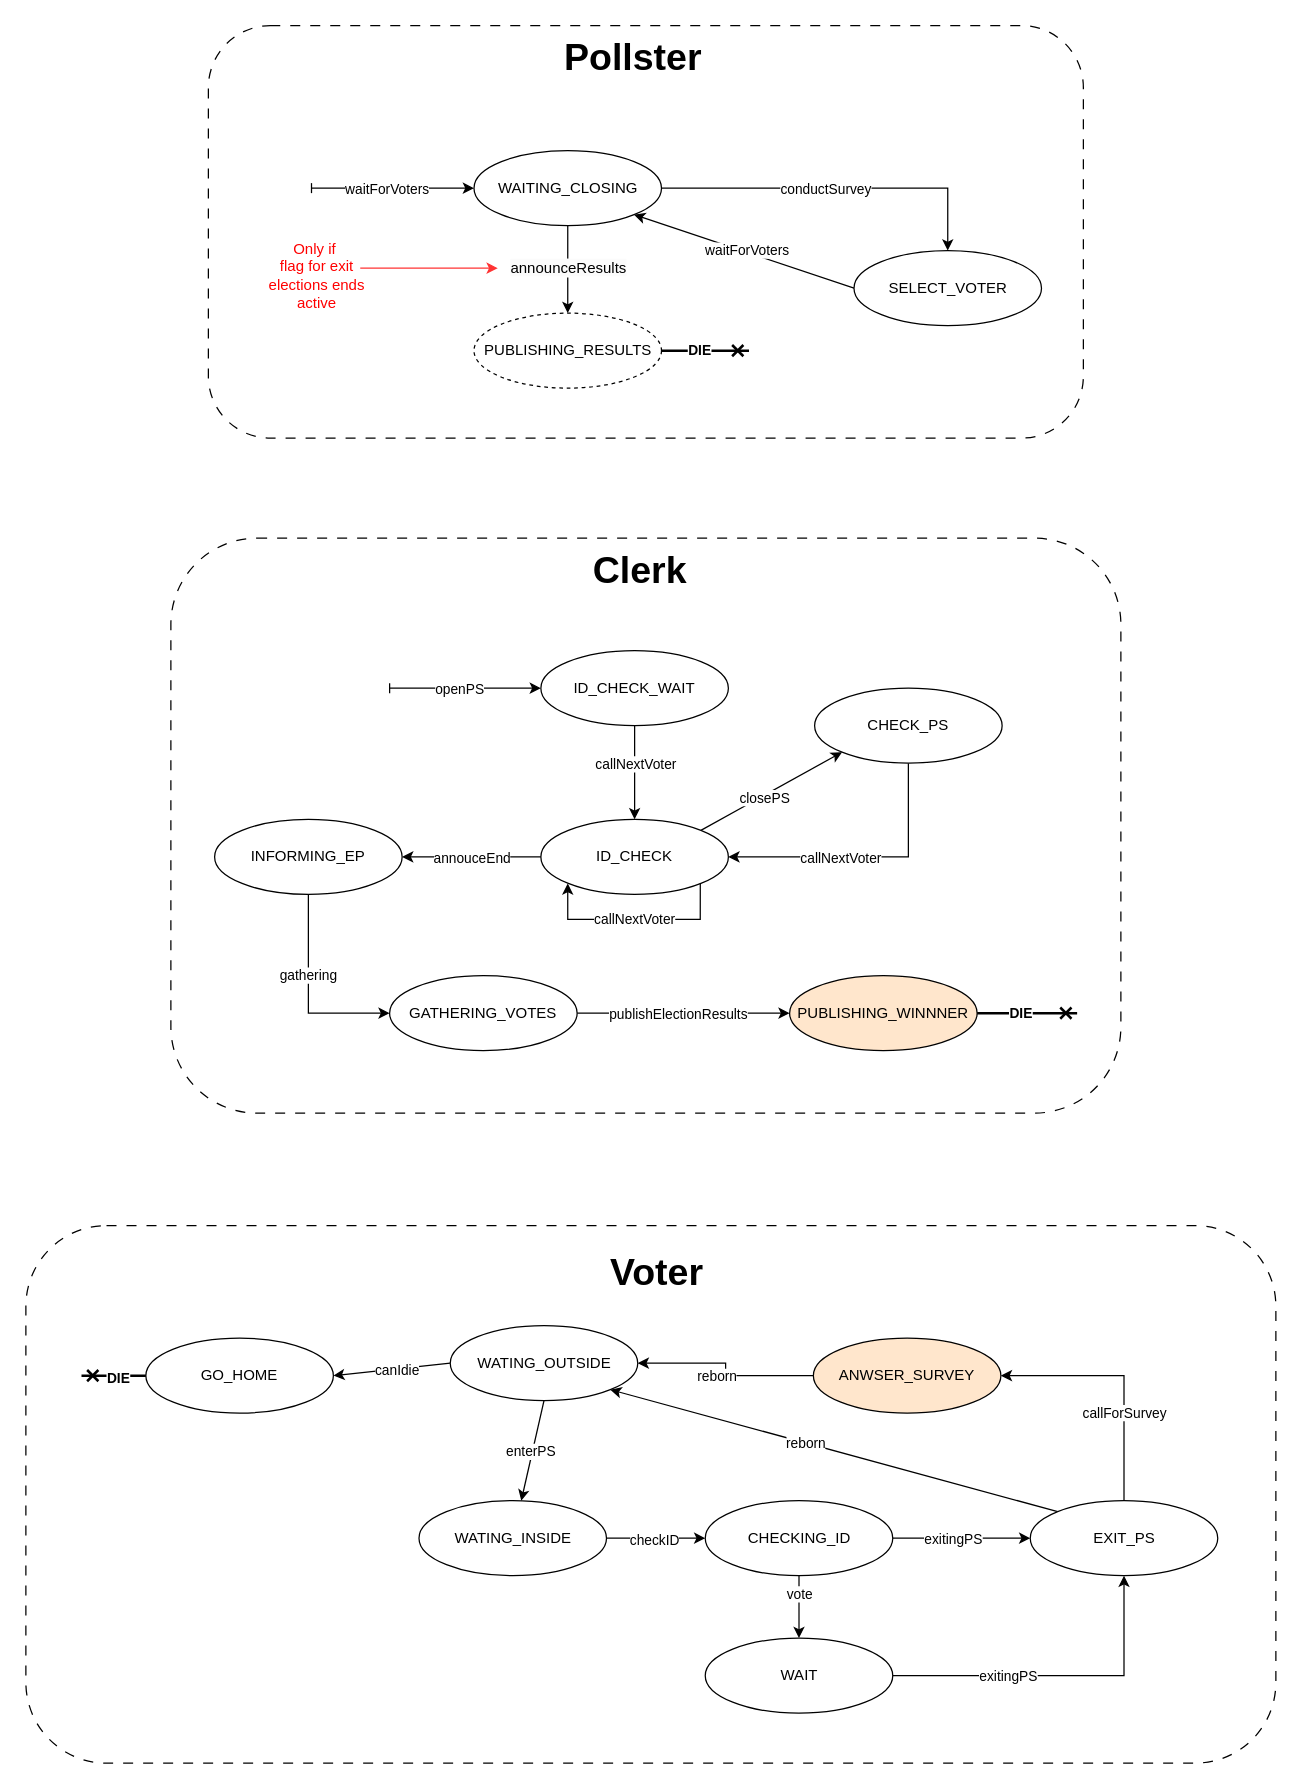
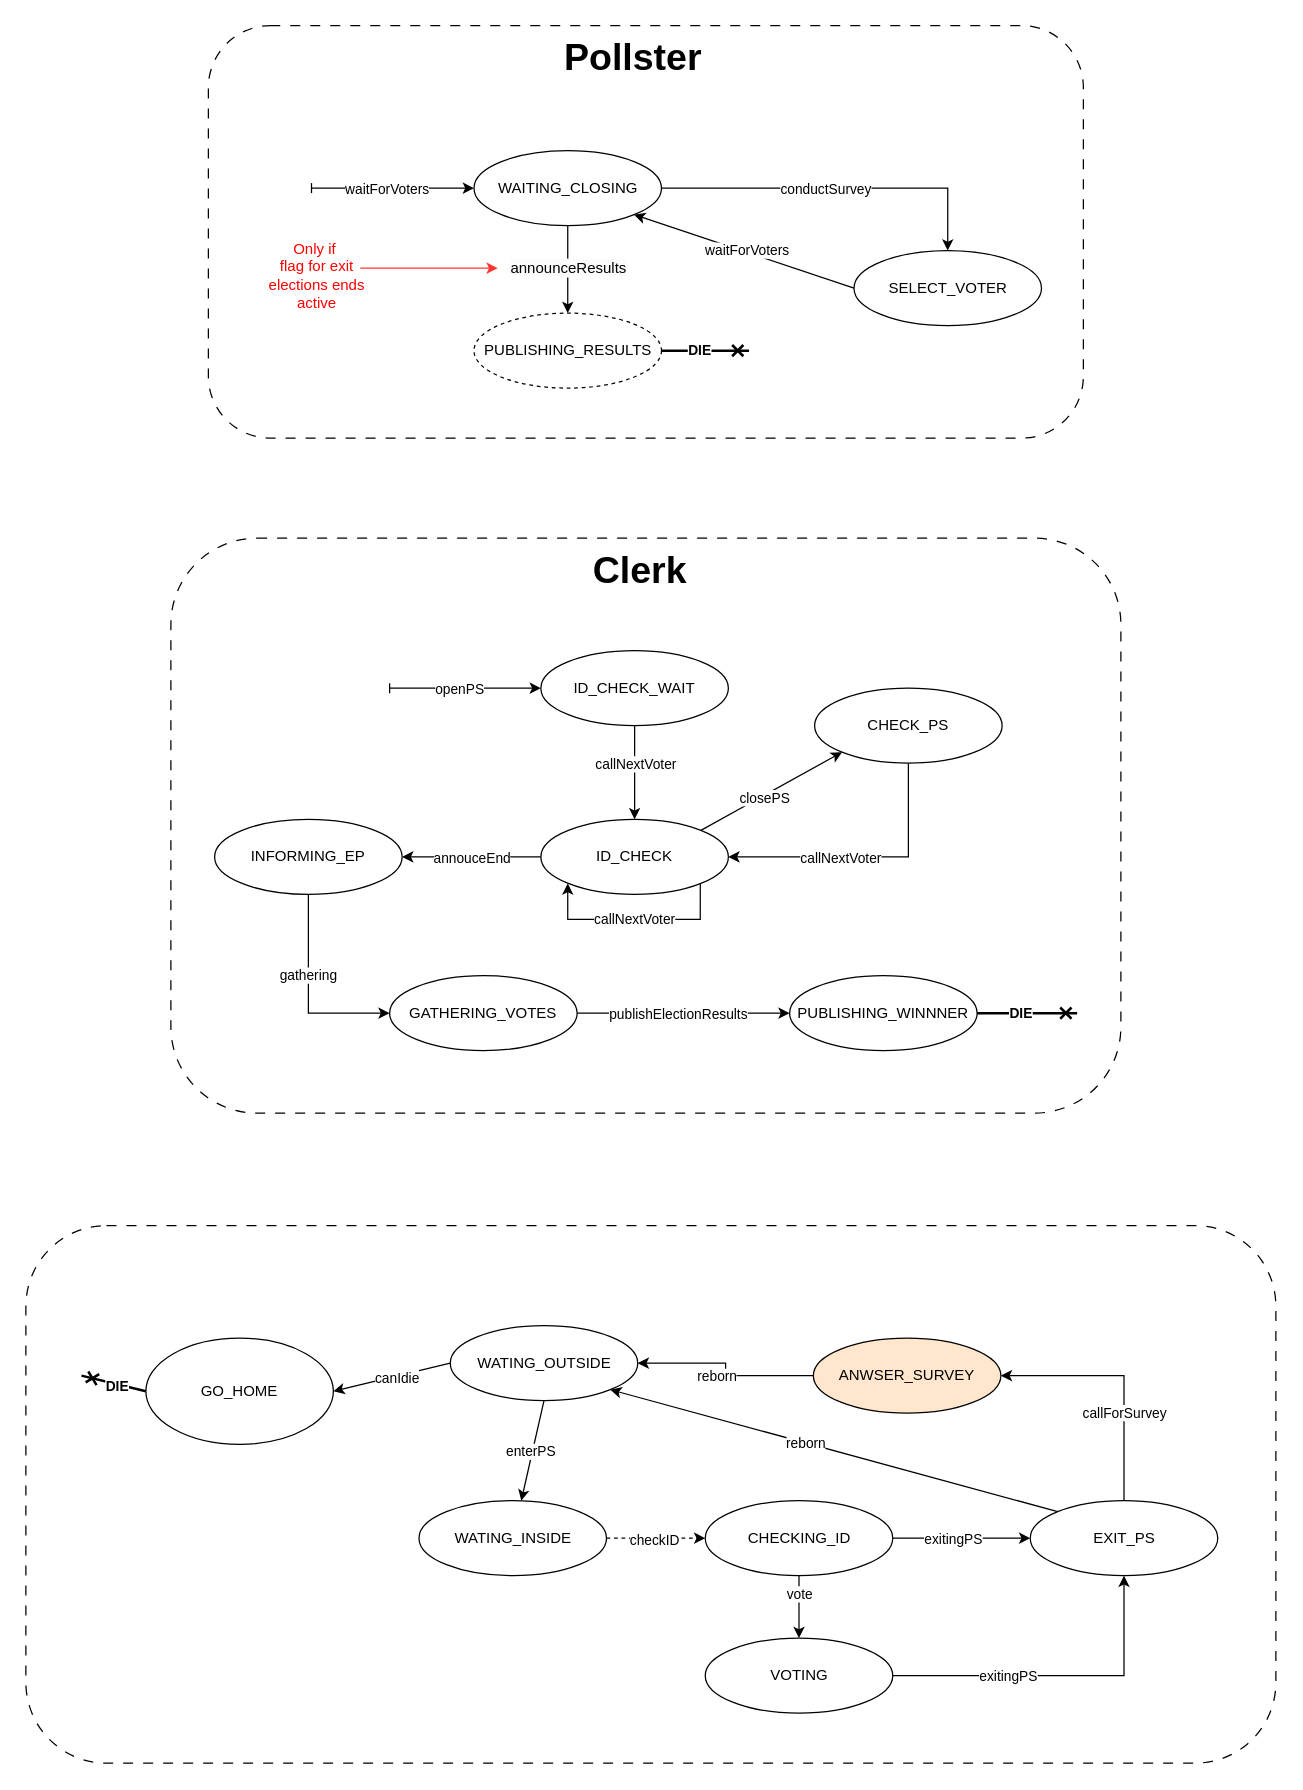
node "PUBLISHING_WINNNER": fillcolor #ffe6cc -> #ffffff
node "Voter": removed
node "GO_HOME": size 188x75 -> 188x106
edge "WATING_INSIDE" -> "CHECKING_ID": style solid -> dashed
node "WAIT": label "WAIT" -> "VOTING"
